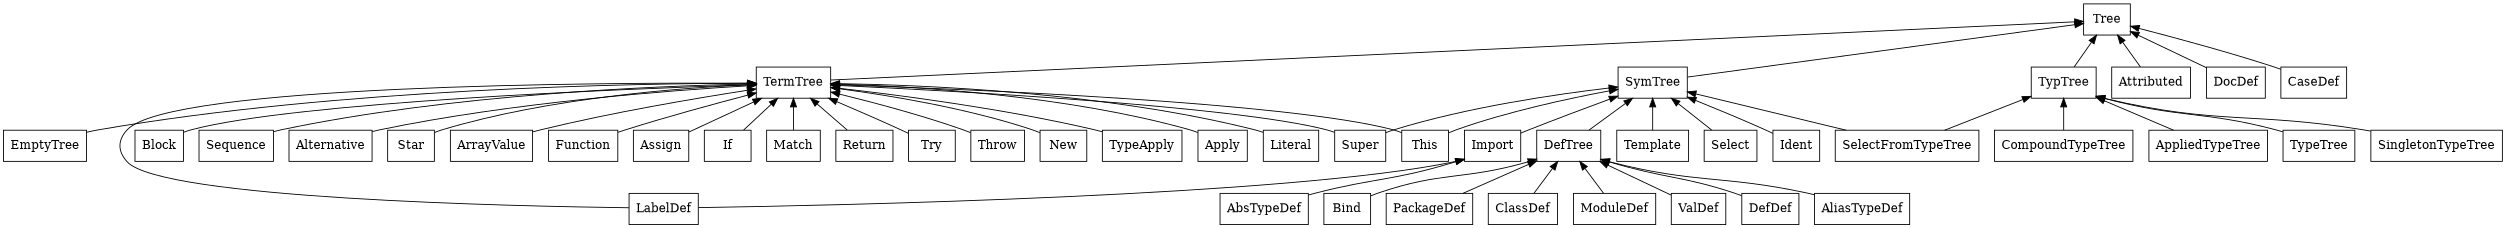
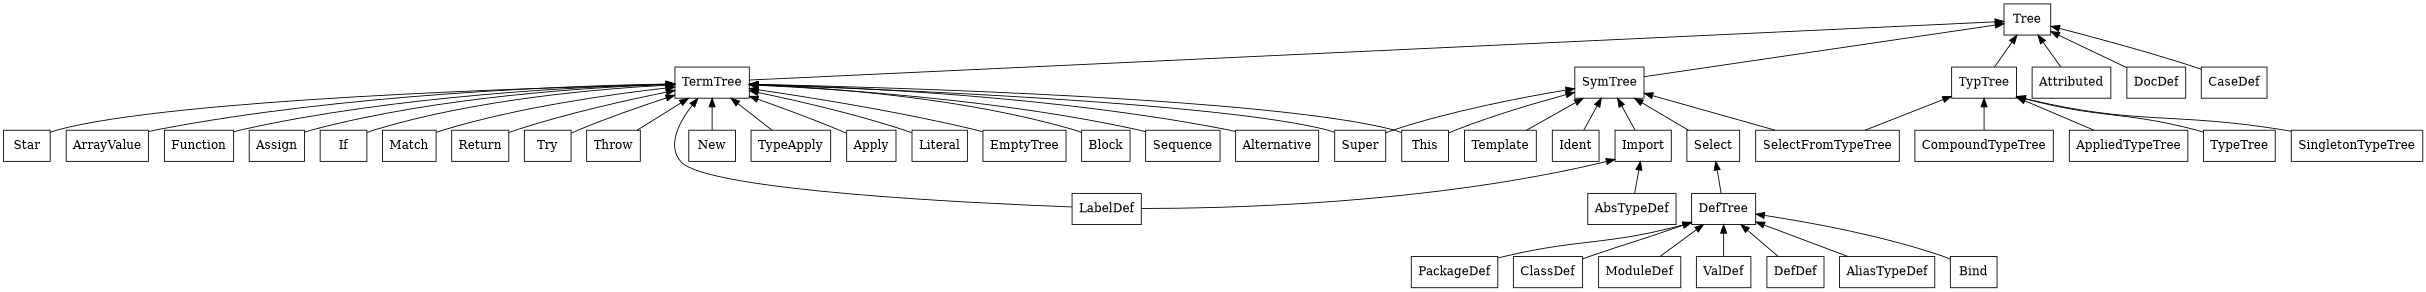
edge "DefTree" -> "SymTree": now "DefTree" -> "Select"
